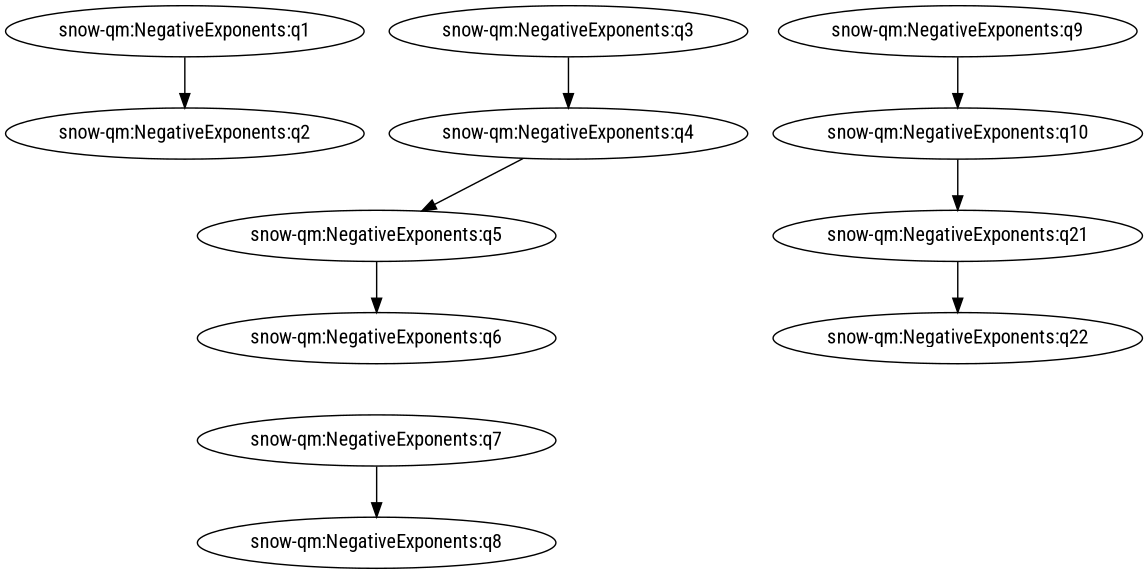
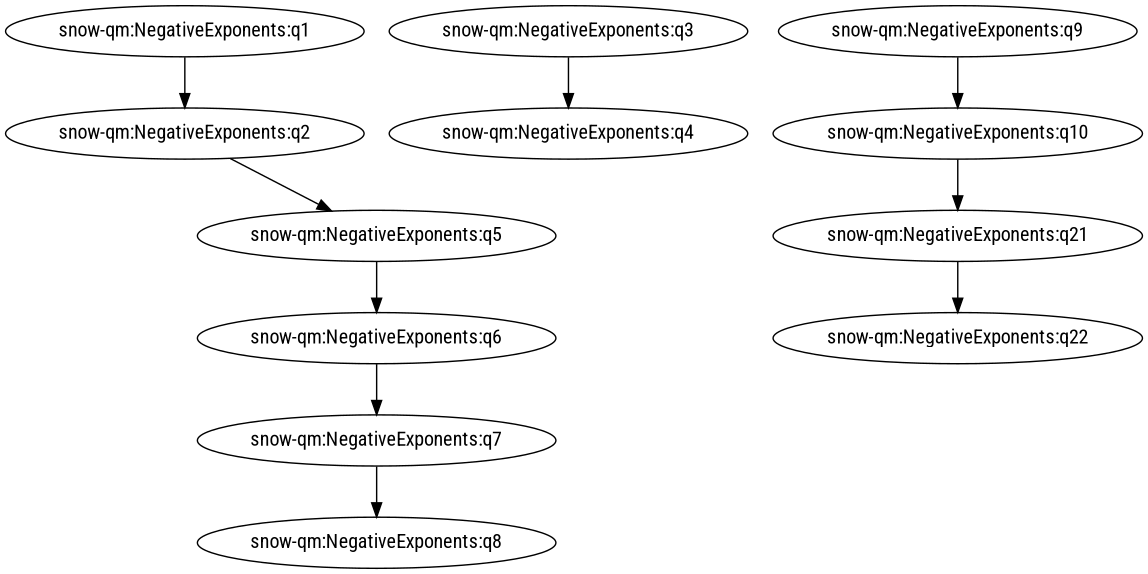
edge "snow-qm:NegativeExponents:q4" -> "snow-qm:NegativeExponents:q5": now "snow-qm:NegativeExponents:q2" -> "snow-qm:NegativeExponents:q5"
edge "snow-qm:NegativeExponents:q6" -> "snow-qm:NegativeExponents:q7": added
